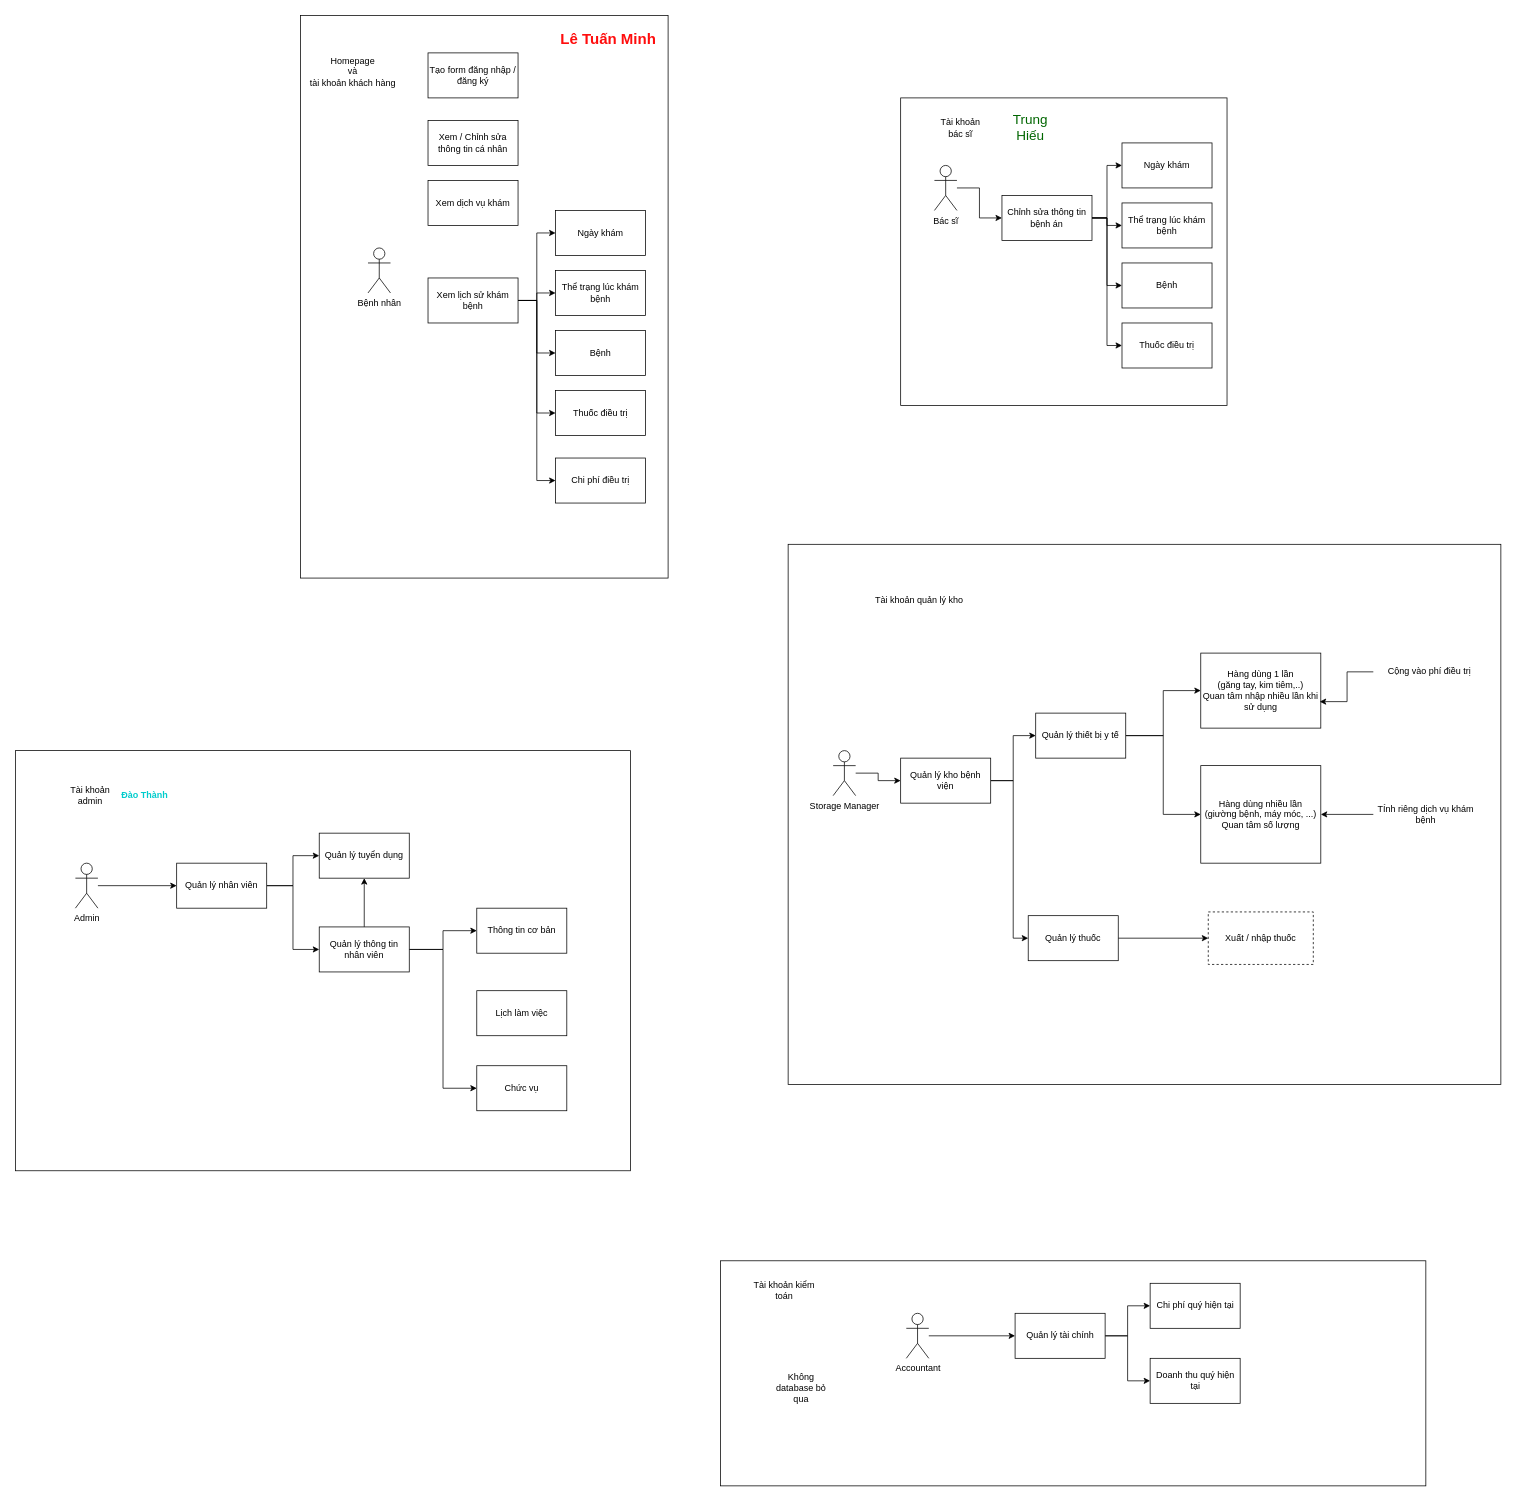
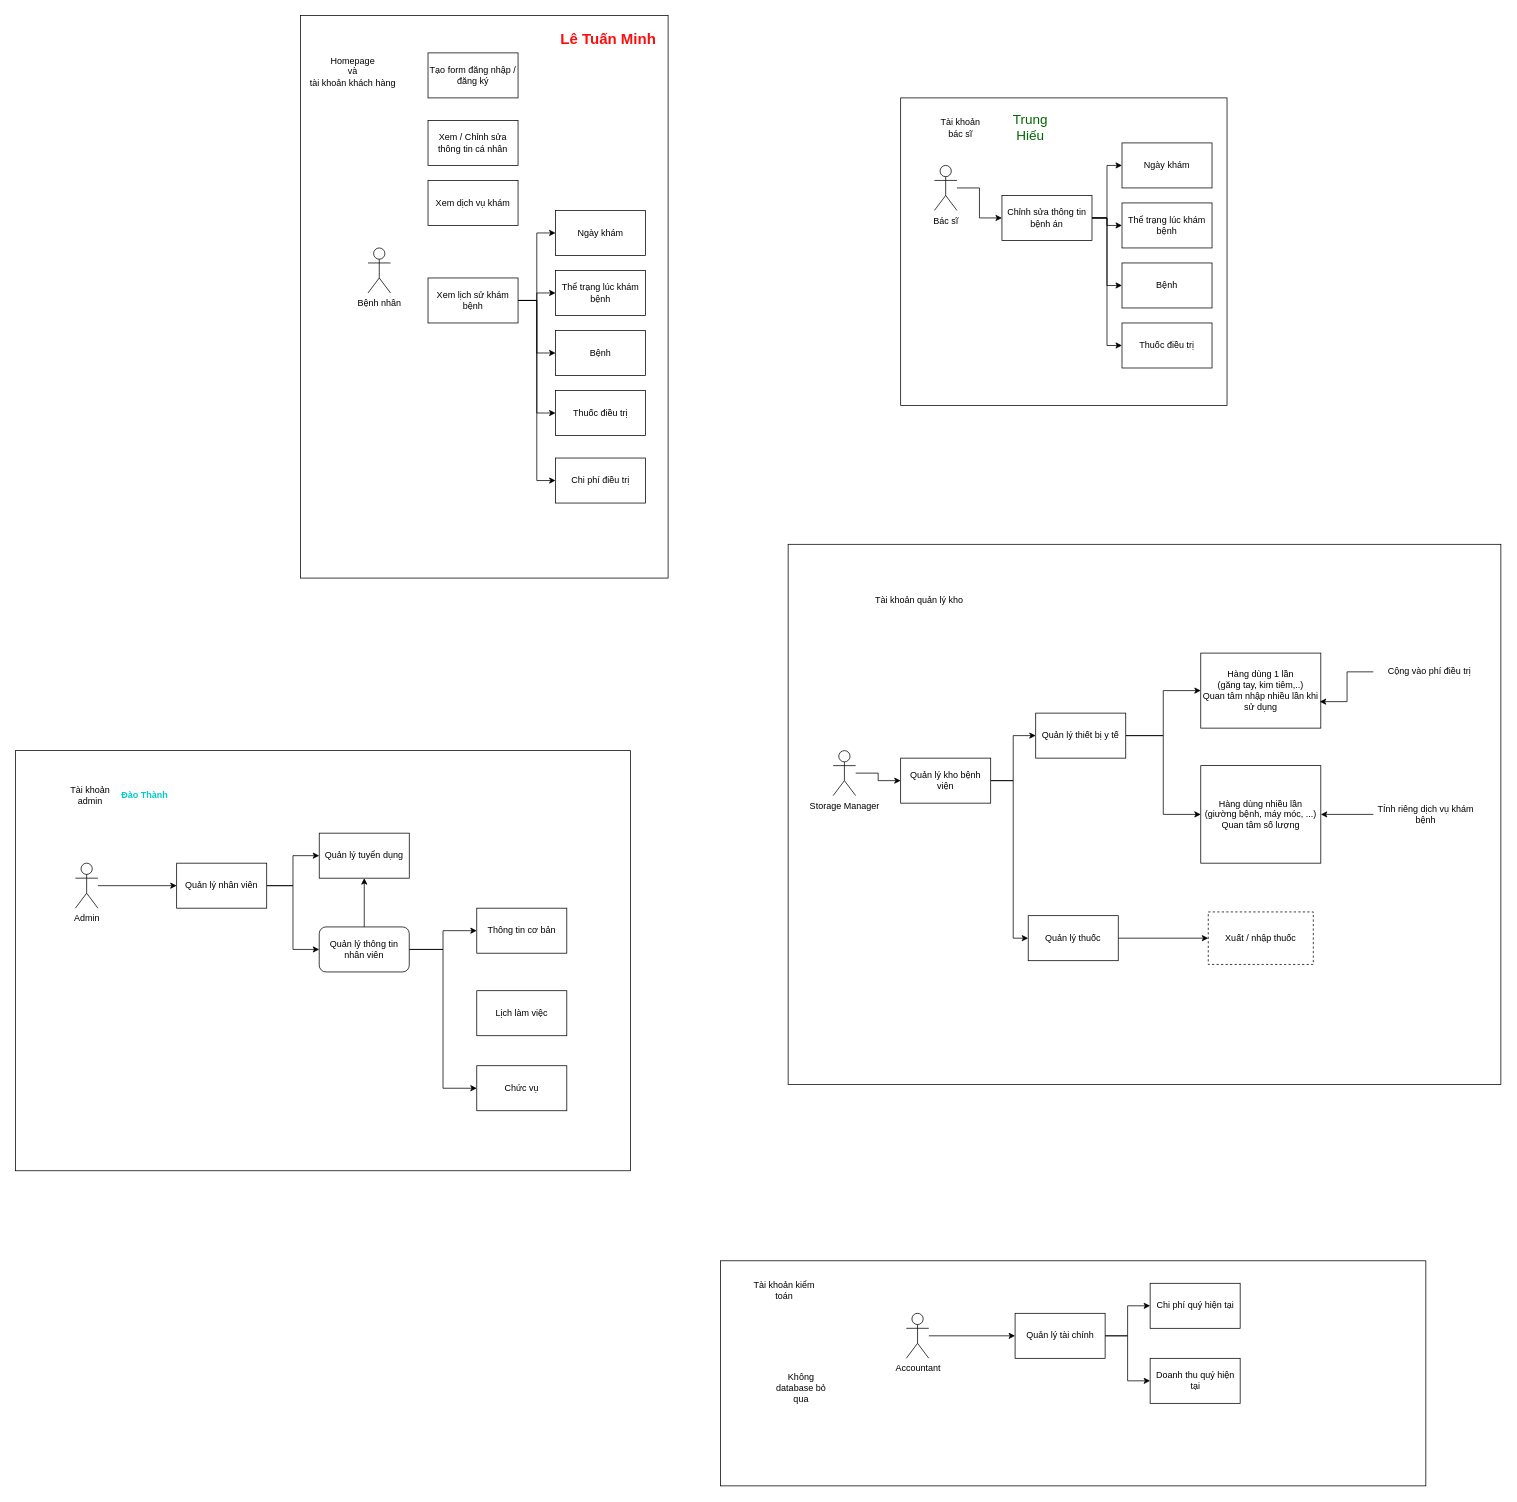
node "Quản lý thông tin nhân viên": shape rectangle -> rounded rectangle
